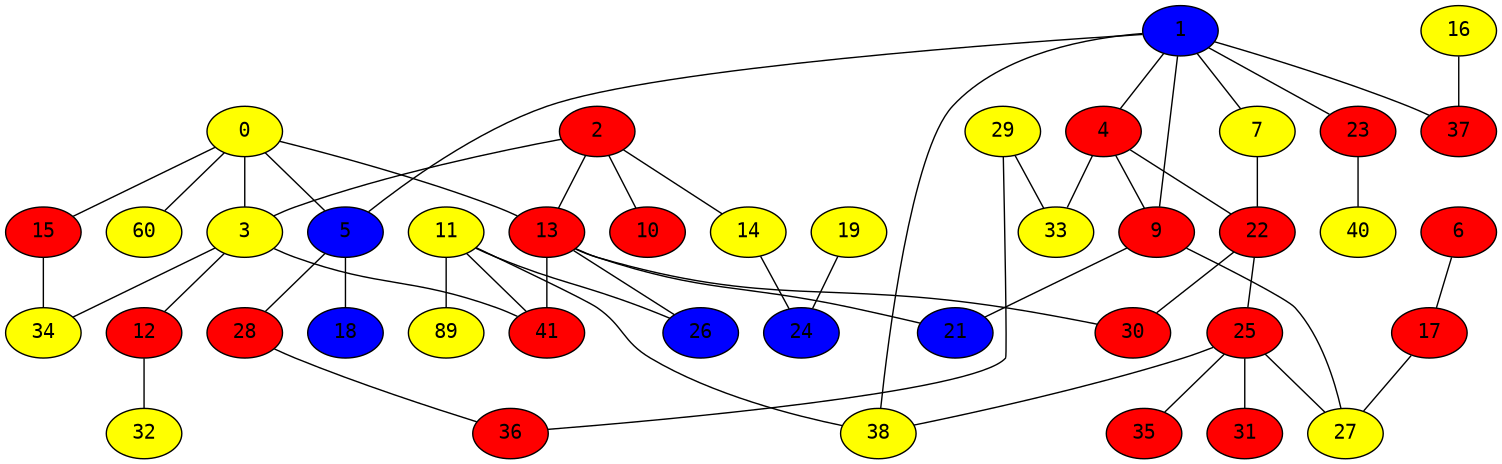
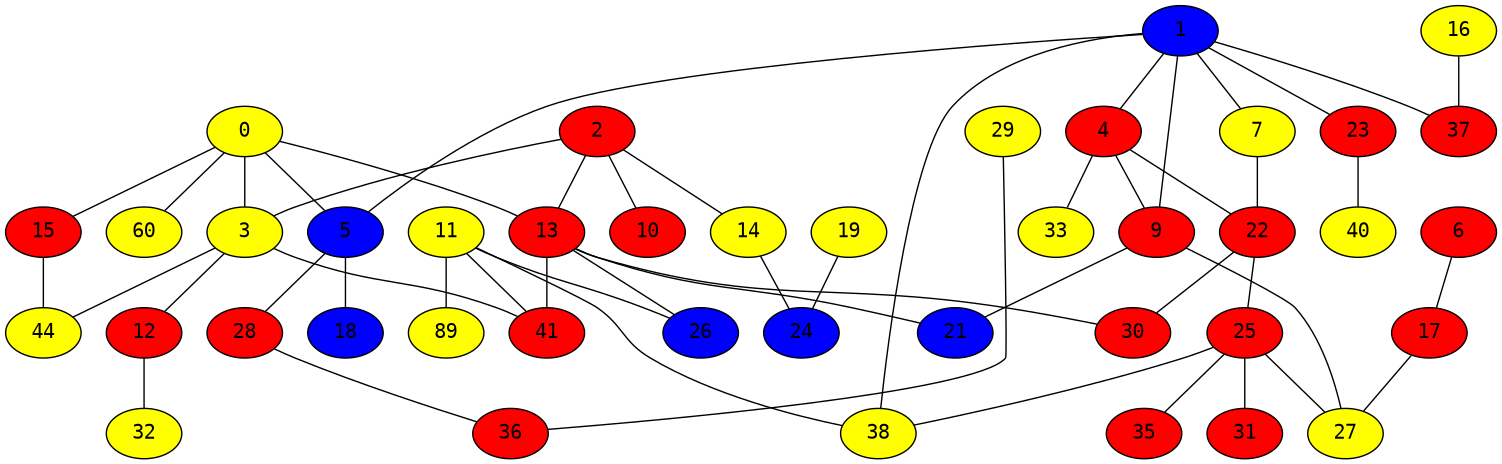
edge "29" -- "33": removed
node "34": label "34" -> "44"
